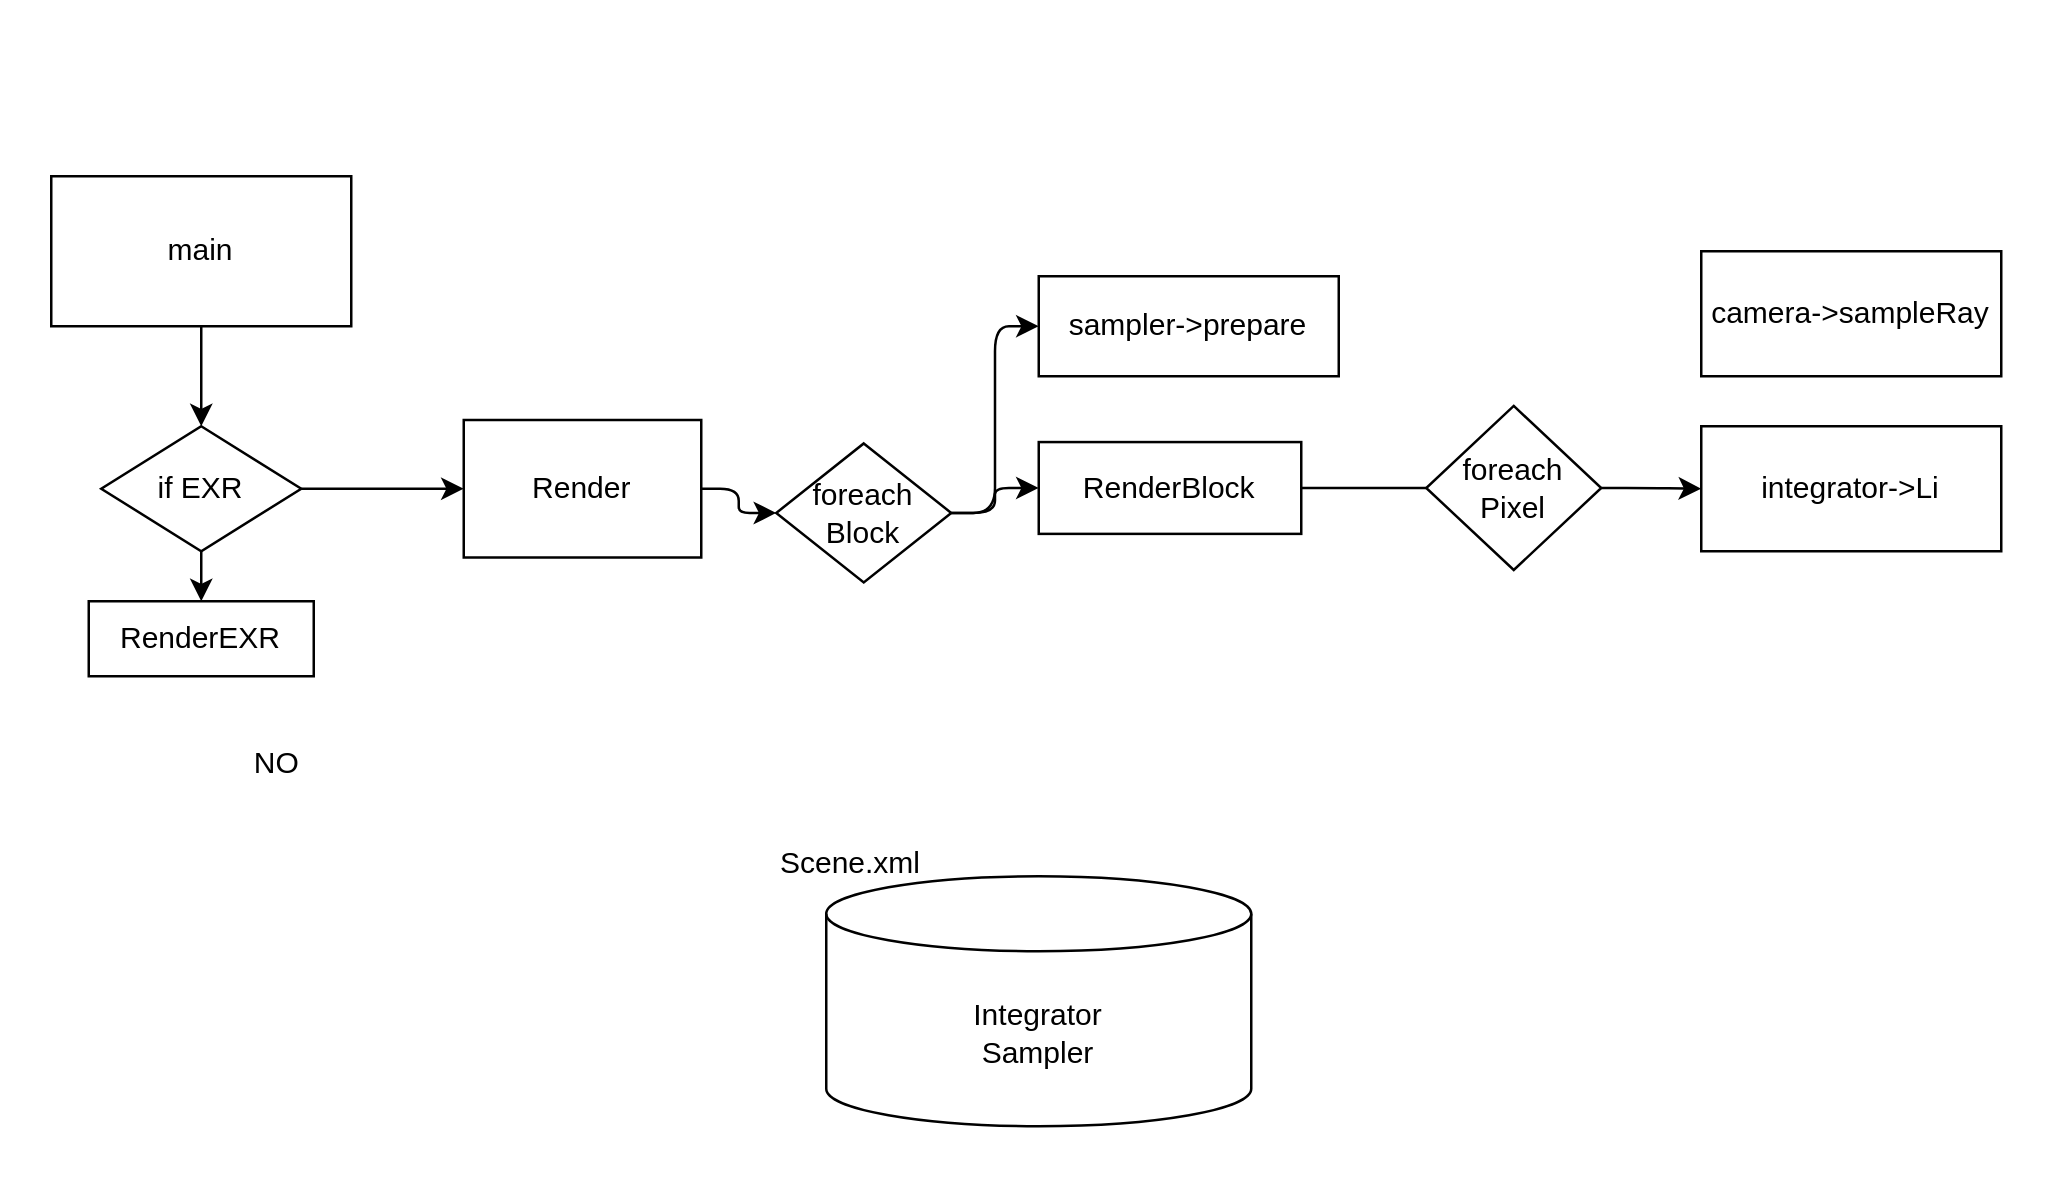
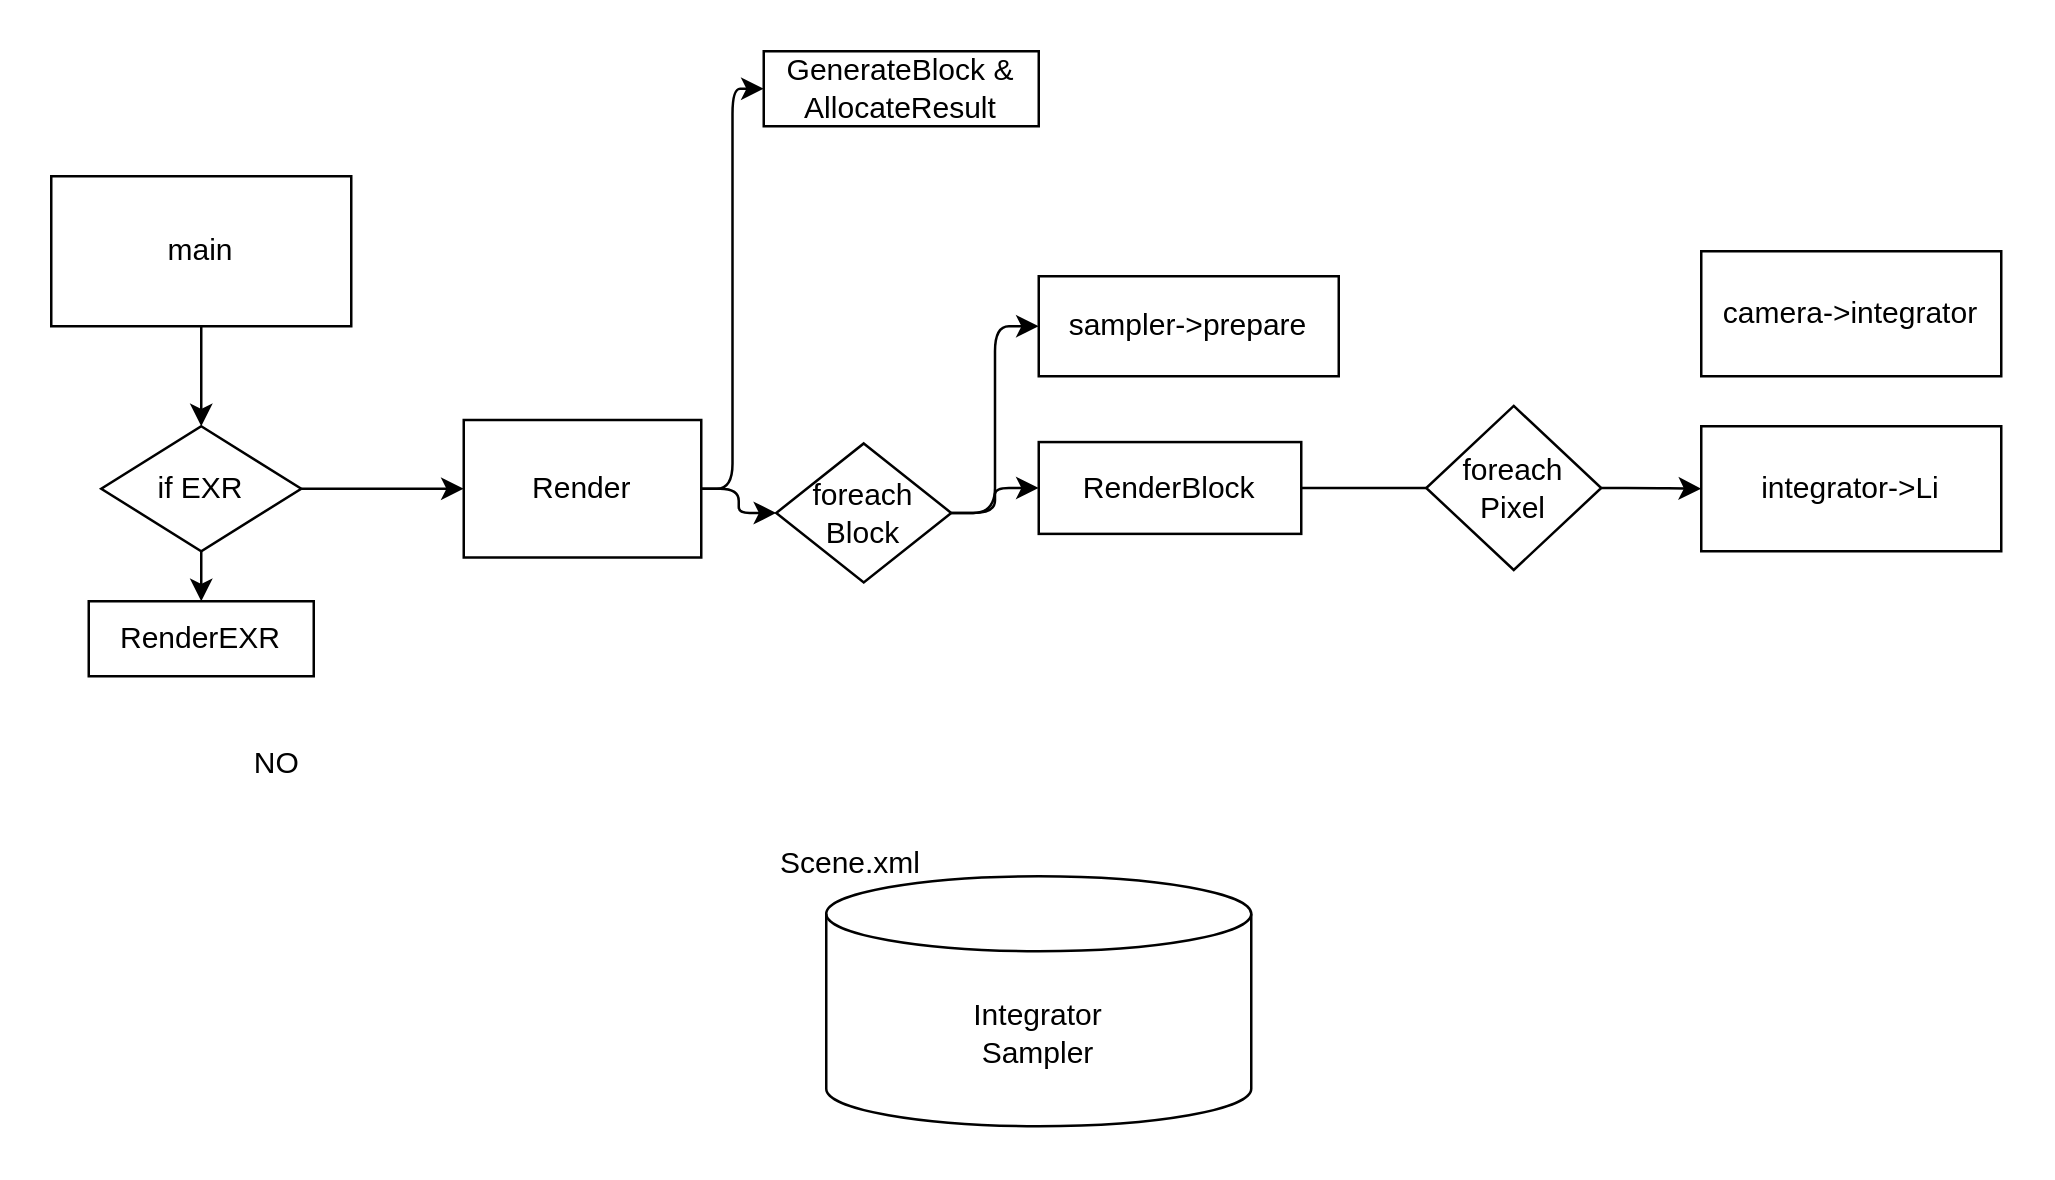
node "GenerateBlock & AllocateResult": added
edge "Render" -> "GenerateBlock & AllocateResult": added
node "camera->sampleRay": label "camera->sampleRay" -> "camera->integrator"
